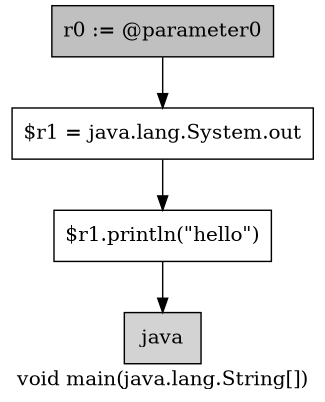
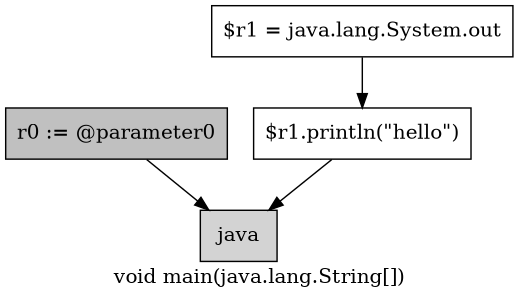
edge "r0 := @parameter0" -> "$r1 = java.lang.System.out": now "r0 := @parameter0" -> "java"
